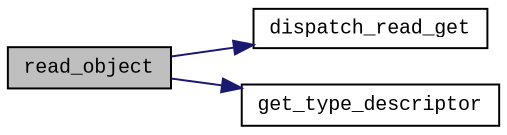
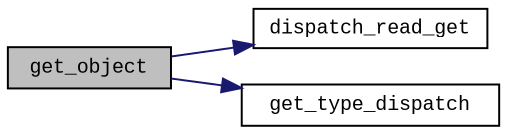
node "read_object": label "read_object" -> "get_object"
node "get_type_descriptor": label "get_type_descriptor" -> "get_type_dispatch"
